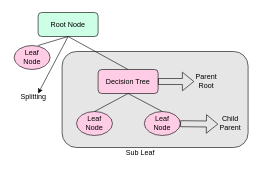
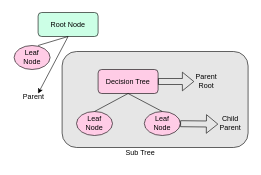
edge "Root Node" -- "Decision Tree": removed
node "Splitting": label "Splitting" -> "Parent"
node "Sub Leaf": label "Sub Leaf" -> "Sub Tree"
